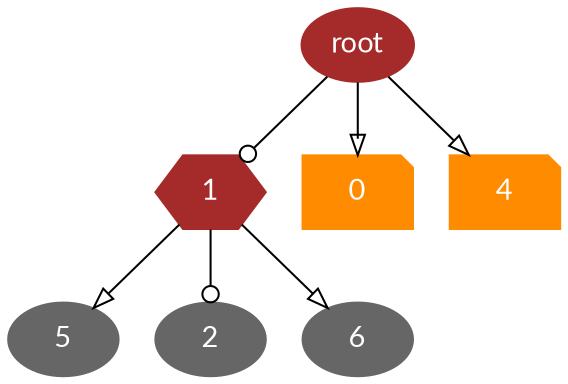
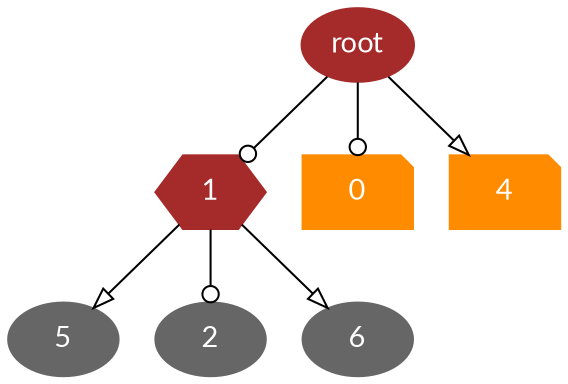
edge "root" -> "0": arrowhead onormal -> odot
